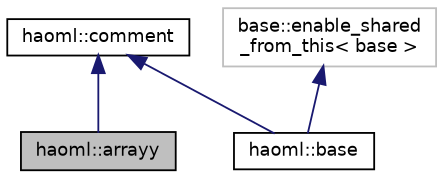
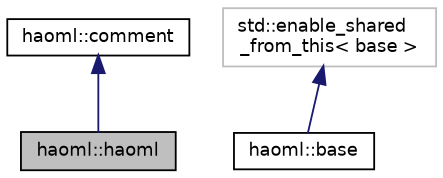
node "base::enable_shared _from_this< base >": label "base::enable_shared _from_this< base >" -> "std::enable_shared _from_this< base >"
edge "haoml::base" -> "haoml::comment": removed
node "haoml::arrayy": label "haoml::arrayy" -> "haoml::haoml"
